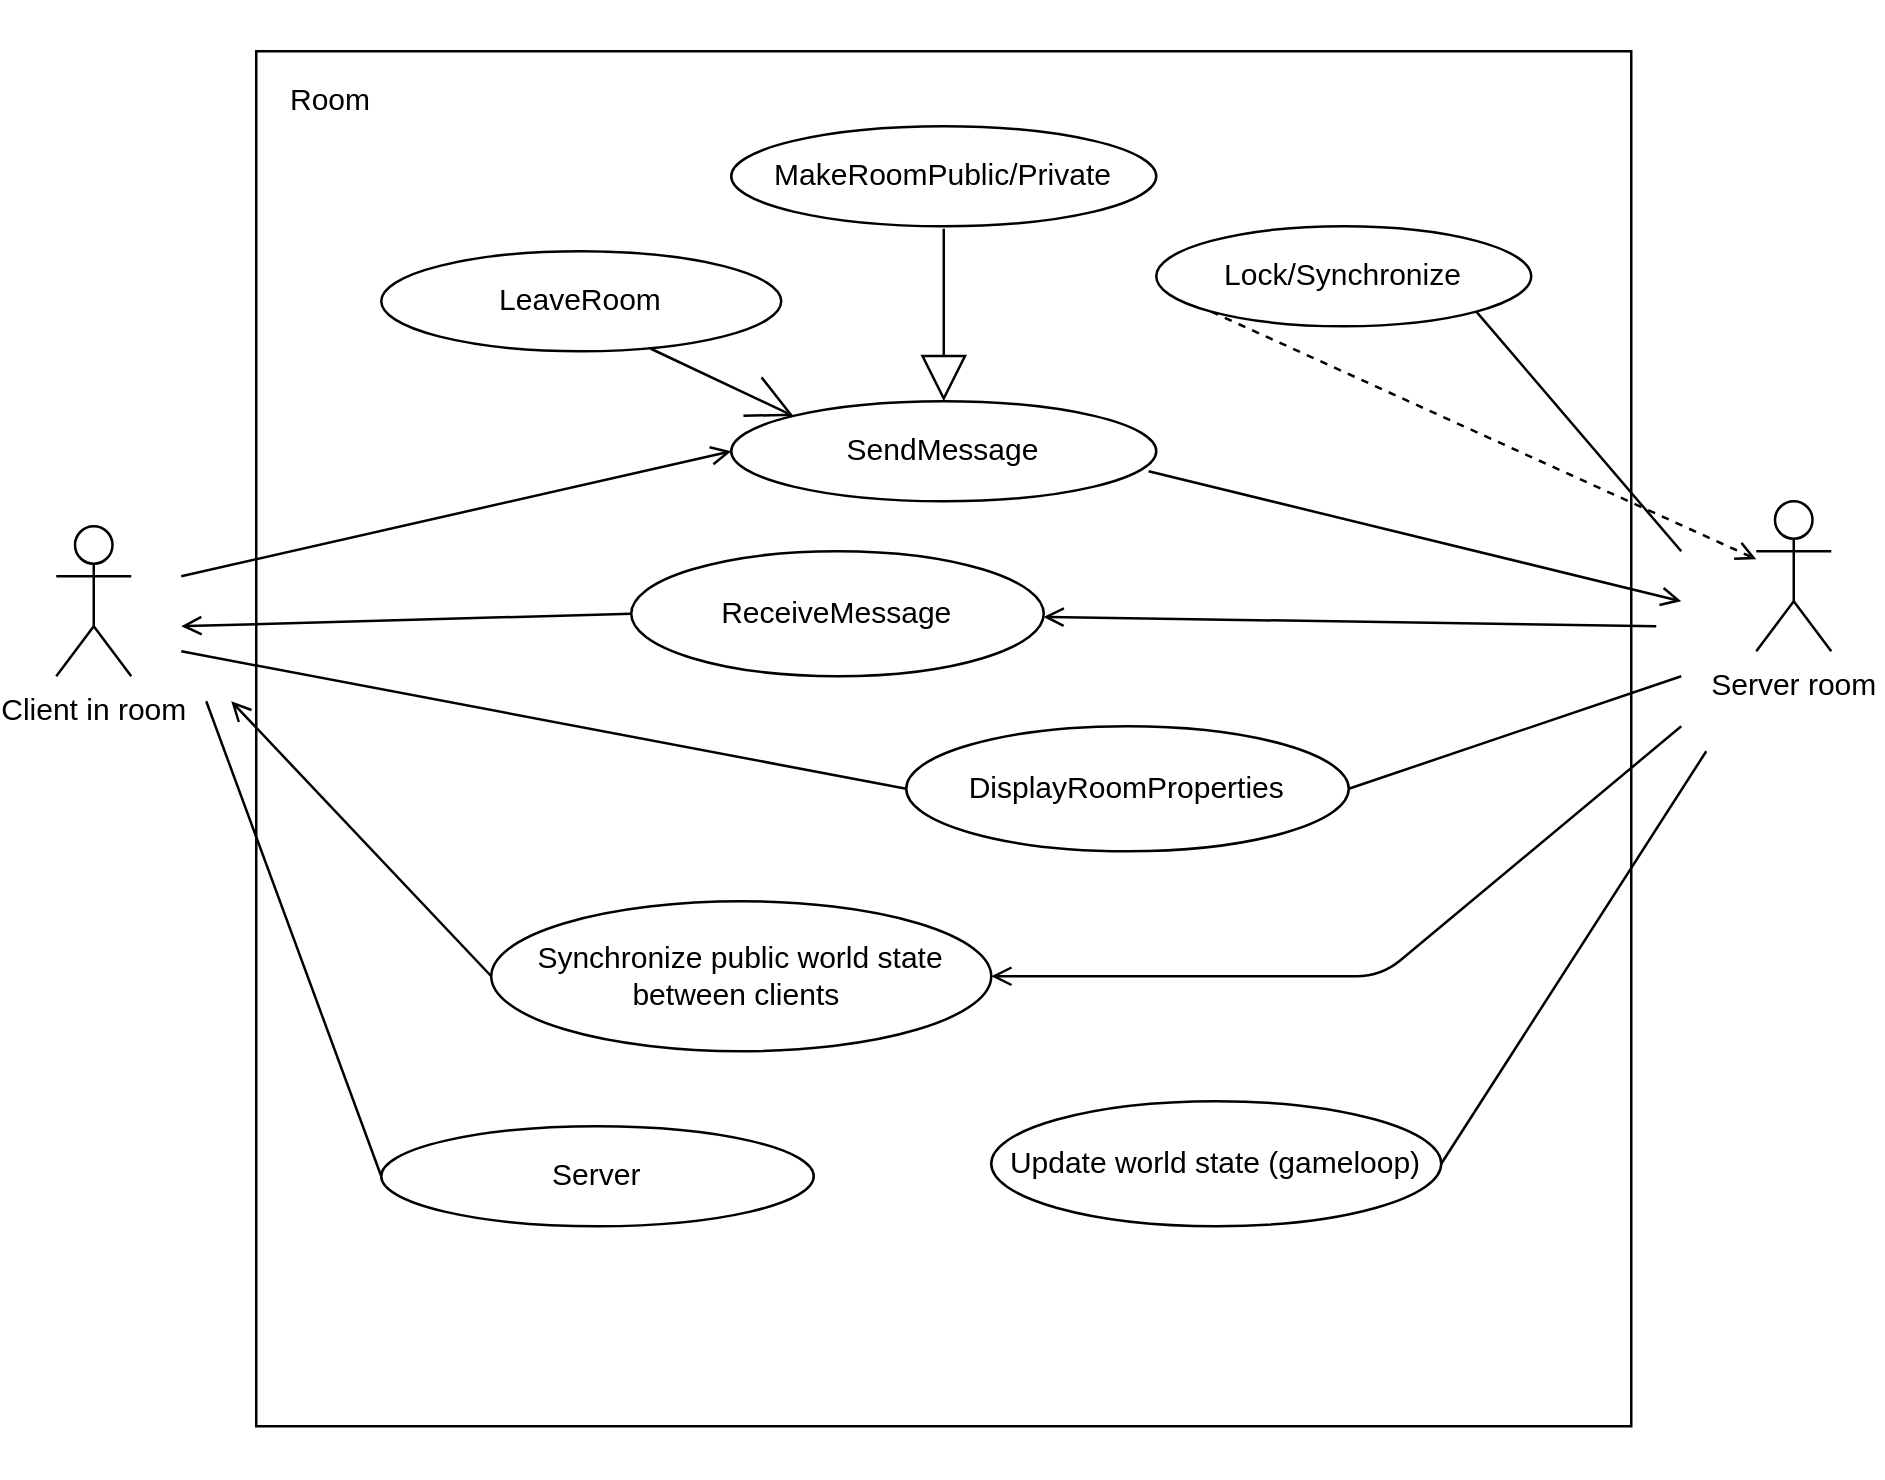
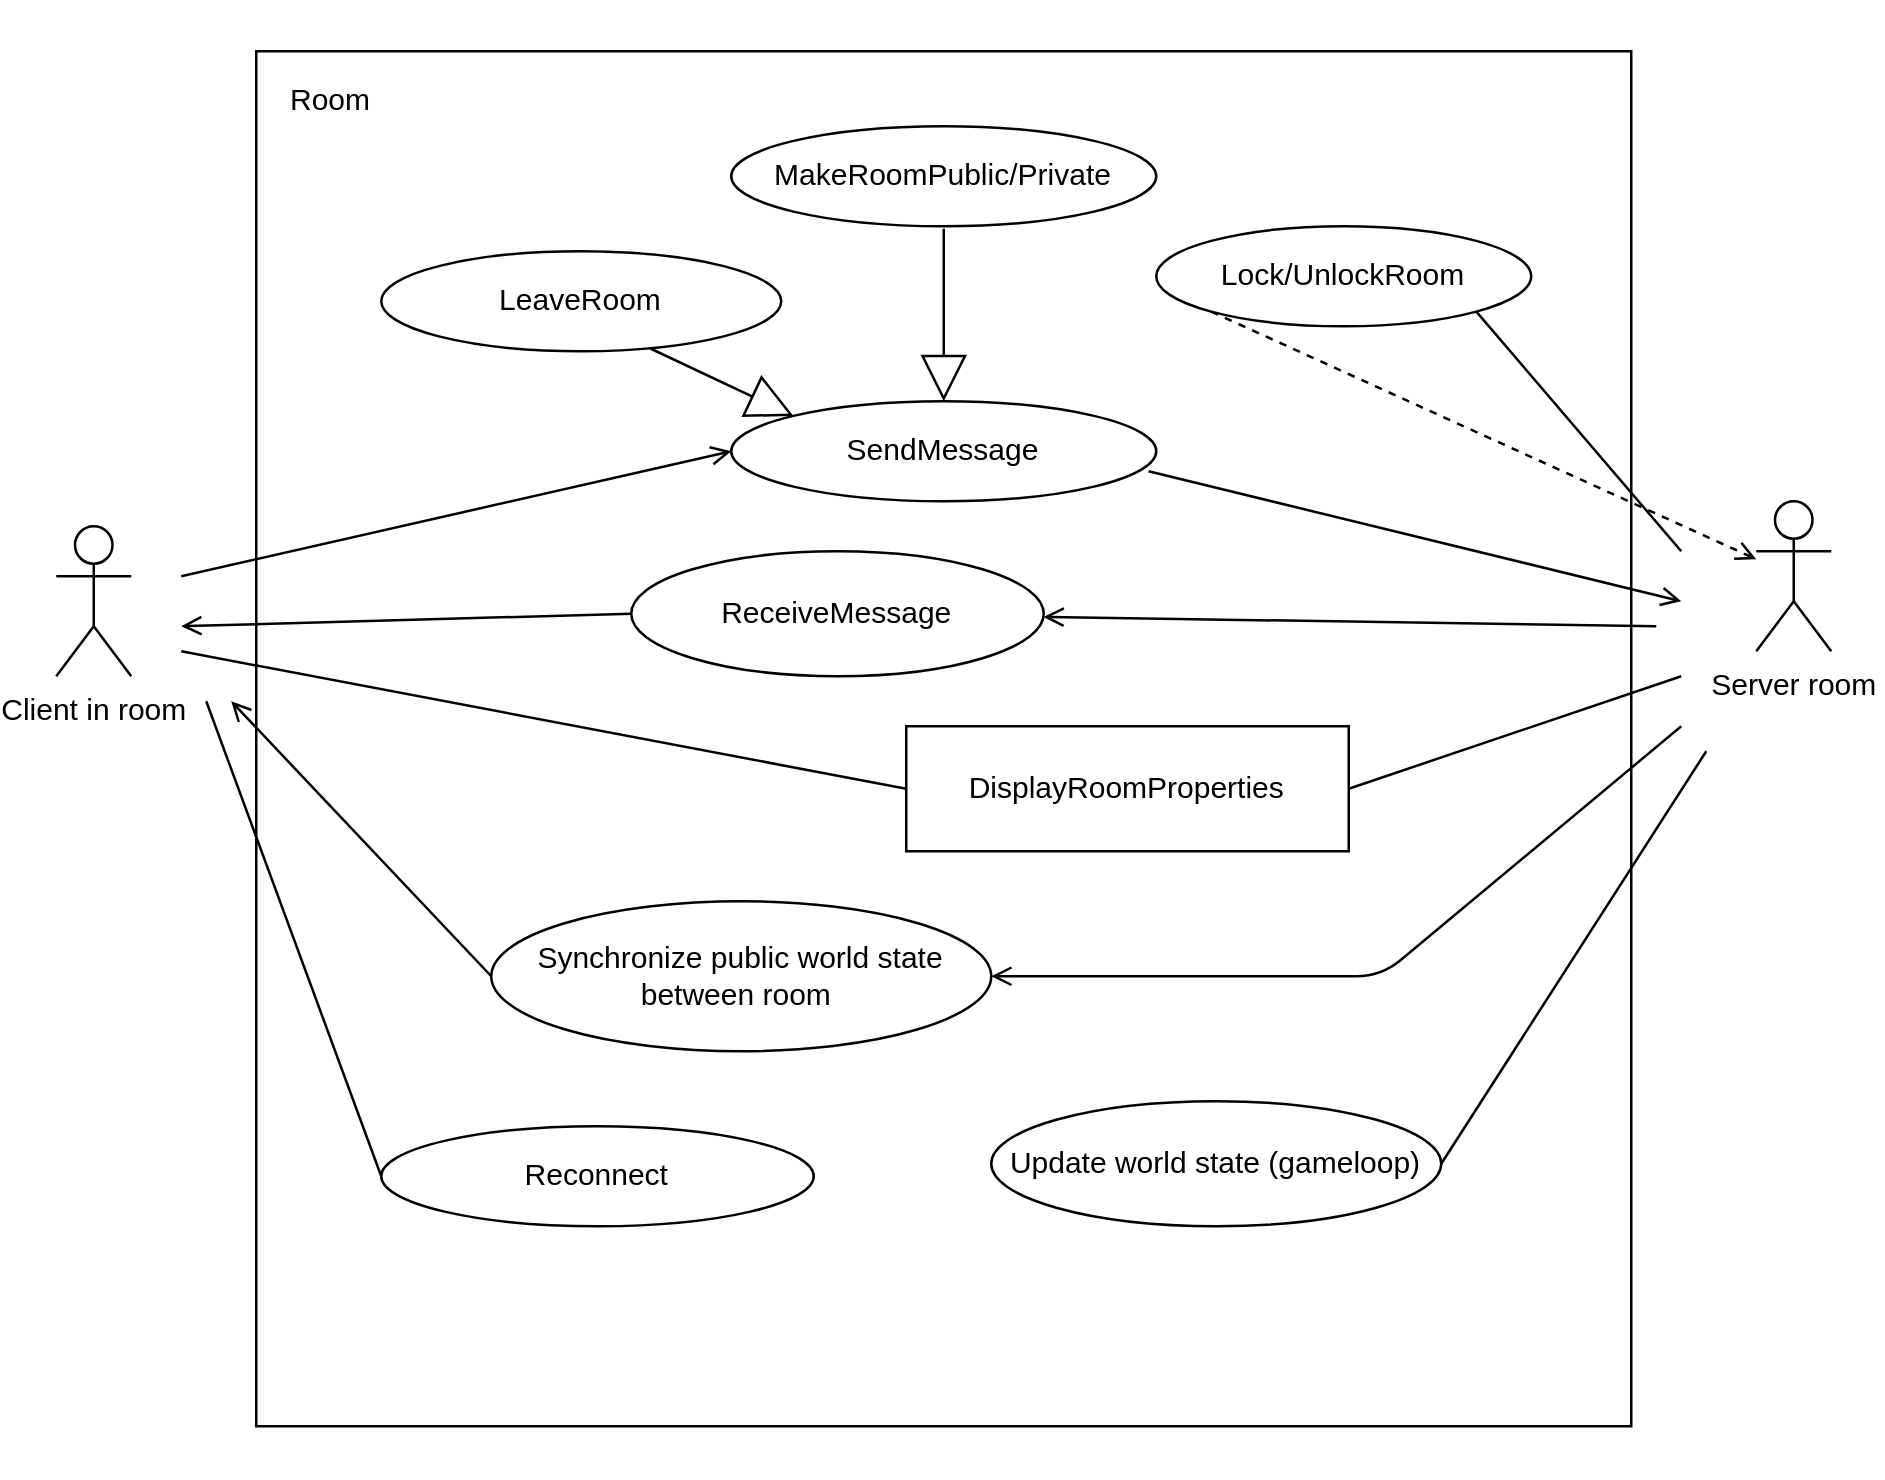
node "Lock/Synchronize": label "Lock/Synchronize" -> "Lock/UnlockRoom"
edge "LeaveRoom" -> "SendMessage": arrowhead open -> block
node "DisplayRoomProperties": shape ellipse -> rectangle
node "Synchronize public world state between clients": label "Synchronize public world state between clients" -> "Synchronize public world state between room"
node "Server": label "Server" -> "Reconnect"
